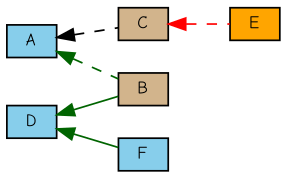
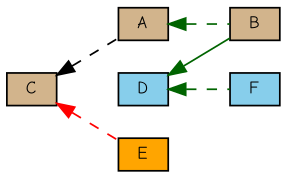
edge "C" -> "A": reversed
node "A": fillcolor skyblue -> tan
edge "F" -> "D": style solid -> dashed
